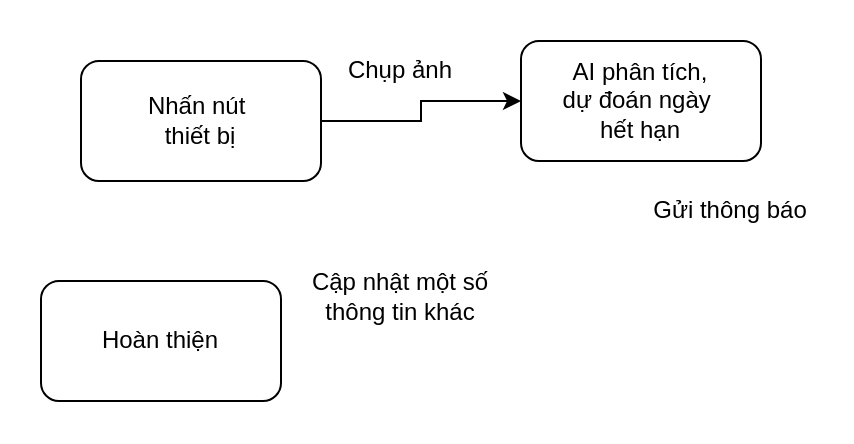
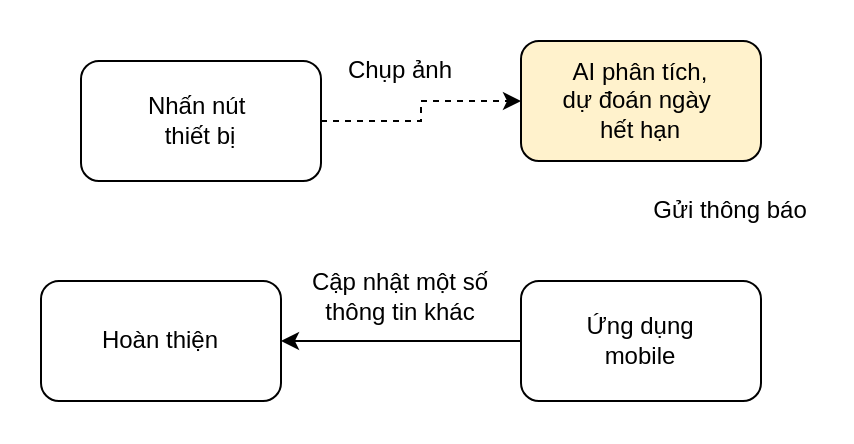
node "AI phân tích, dự đoán ngày hết hạn": fillcolor #ffffff -> #fff2cc
edge "Nhấn nút thiết bị" -> "AI phân tích, dự đoán ngày hết hạn": style solid -> dashed
edge "Ứng dụng mobile" -> "Hoàn thiện": added
node "Ứng dụng mobile": added
